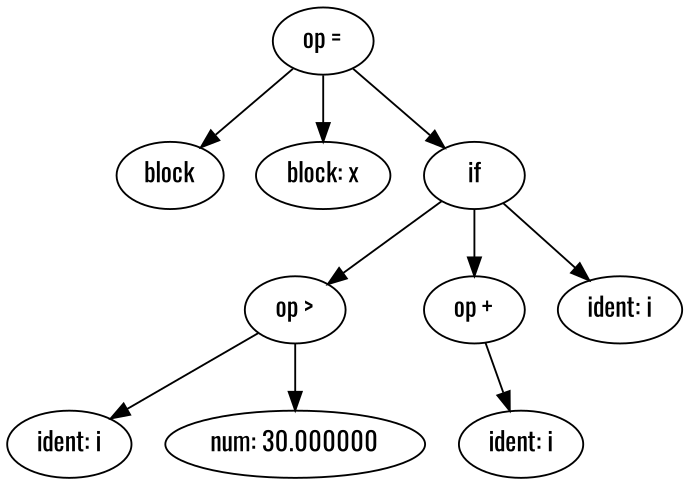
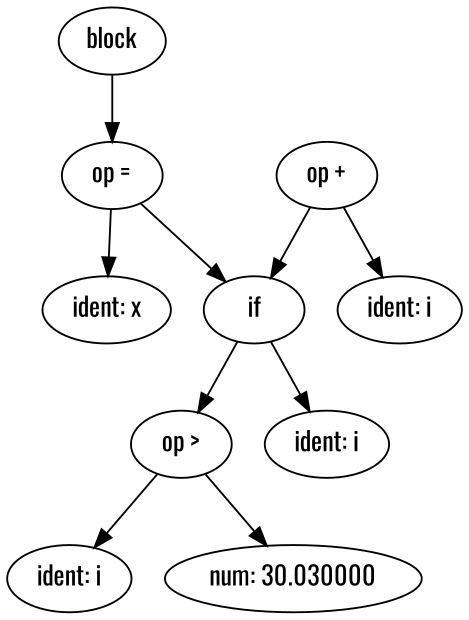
edge "op =" -> "block": reversed
node "block: x": label "block: x" -> "ident: x"
edge "if" -> "op +": reversed
node "num: 30.000000": label "num: 30.000000" -> "num: 30.030000"
